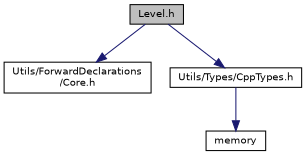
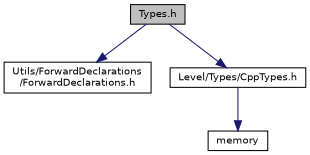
node "Level.h": label "Level.h" -> "Types.h"
node "Utils/ForwardDeclarations /Core.h": label "Utils/ForwardDeclarations /Core.h" -> "Utils/ForwardDeclarations /ForwardDeclarations.h"
node "Utils/Types/CppTypes.h": label "Utils/Types/CppTypes.h" -> "Level/Types/CppTypes.h"
